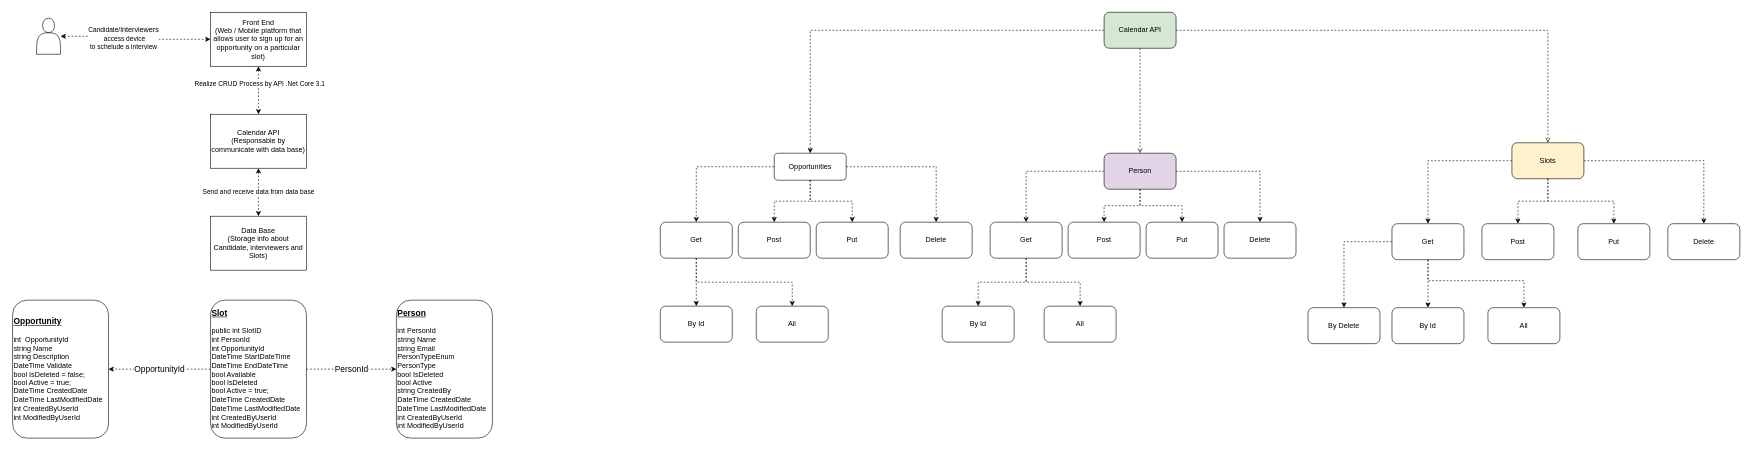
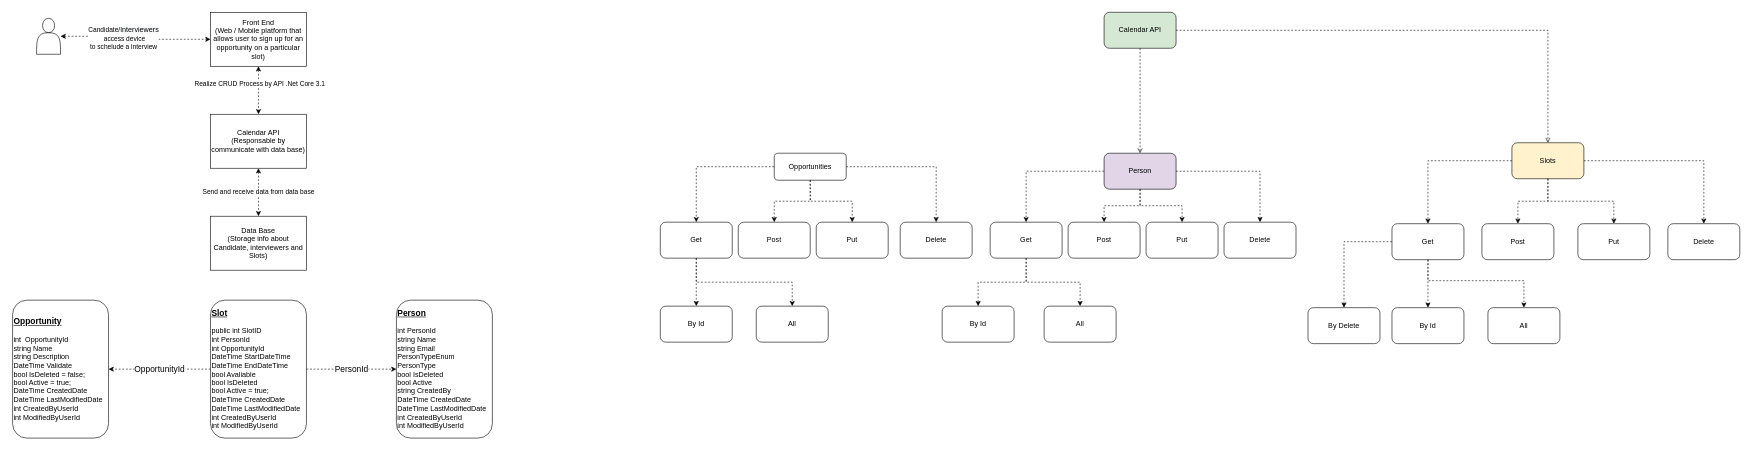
edge "Calendar API" -> "Opportunities": removed
